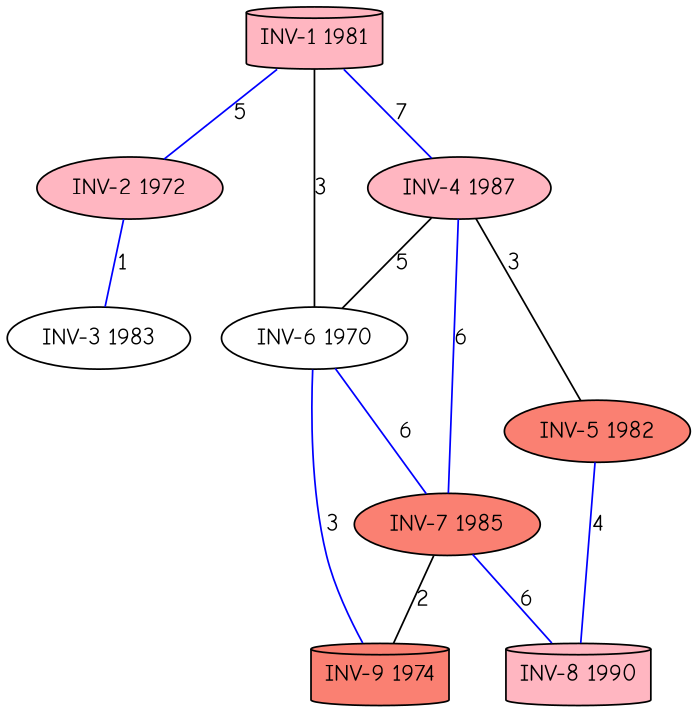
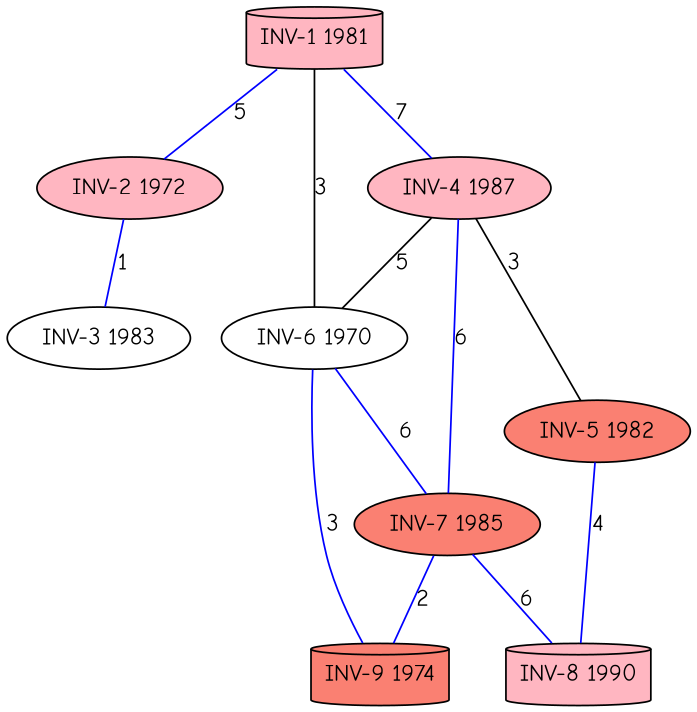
edge "INV-7 1985" -- "INV-9 1974": color black -> blue
